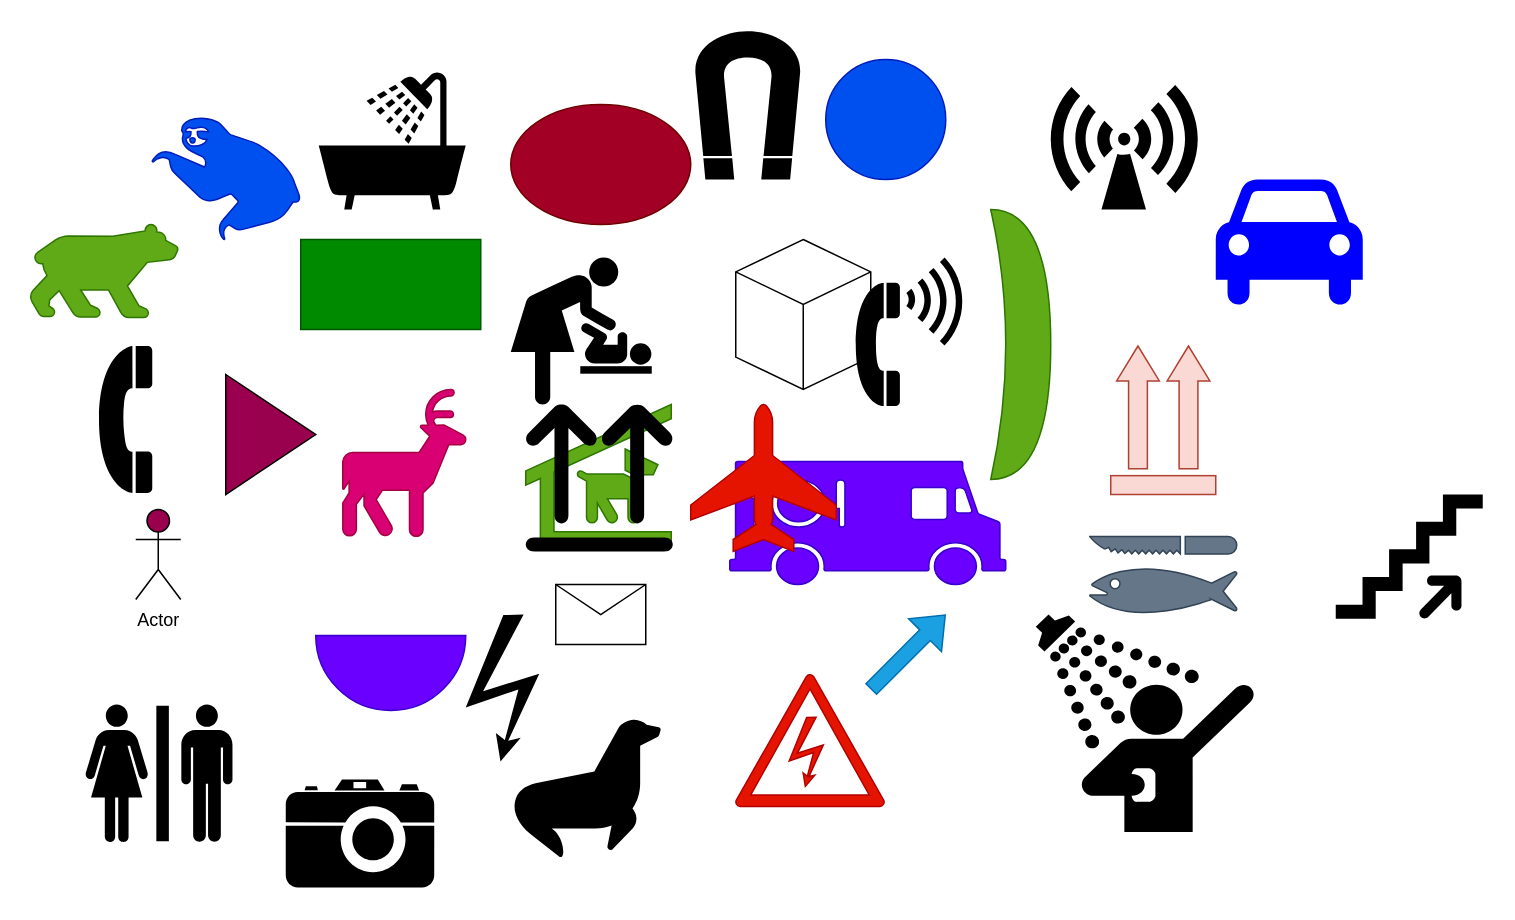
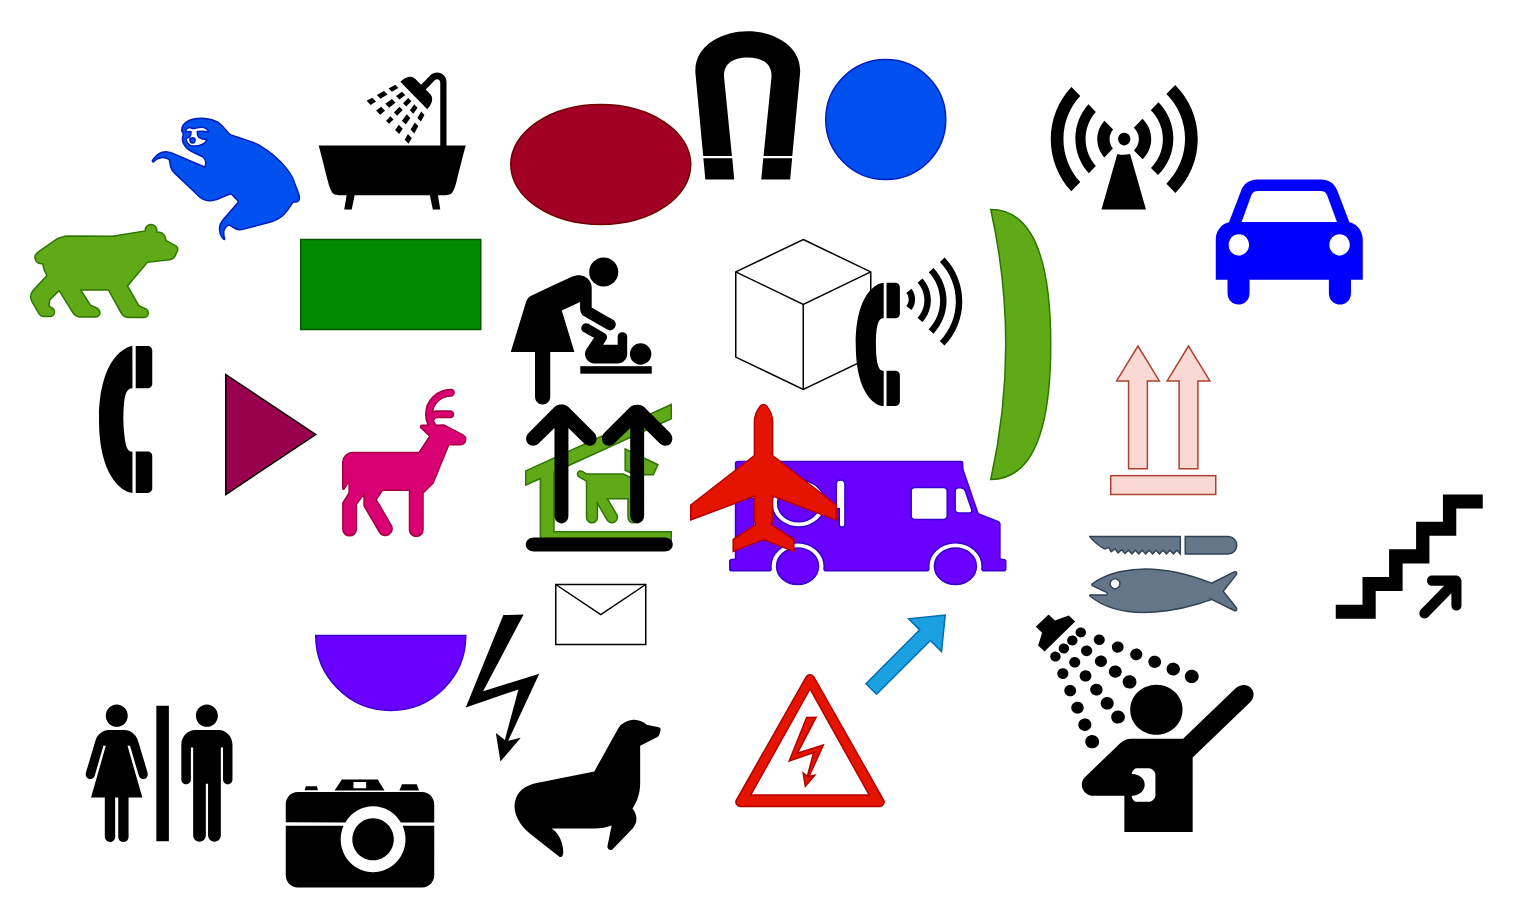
node "Actor": removed
